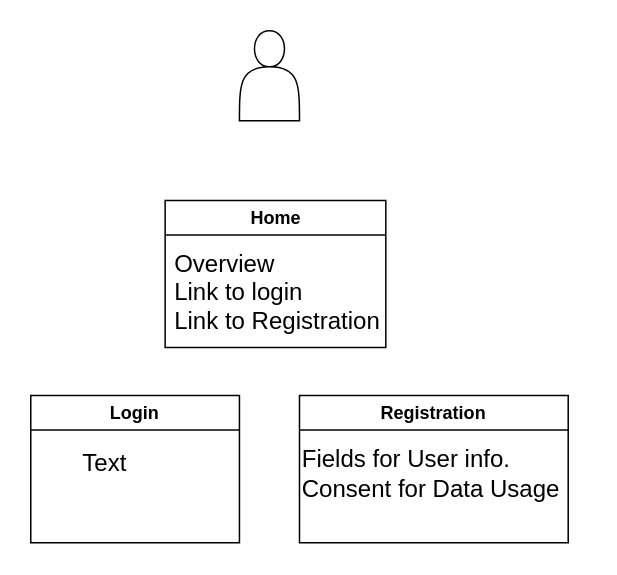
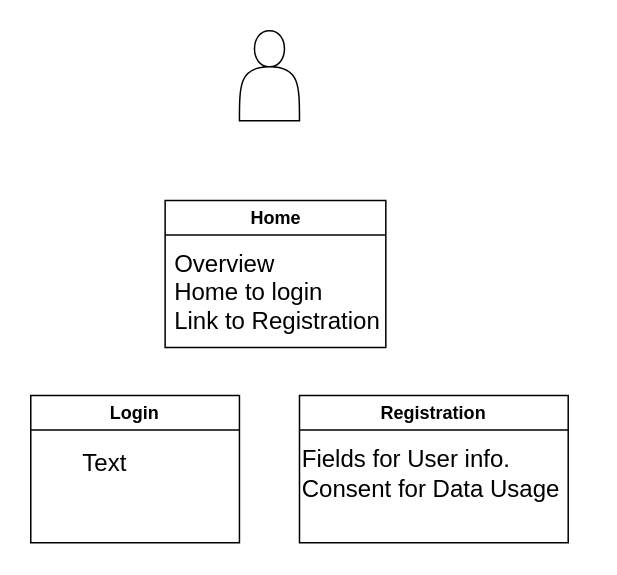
node "Overview Link to login Link to Registration": label "Overview Link to login Link to Registration" -> "Overview Home to login Link to Registration"
